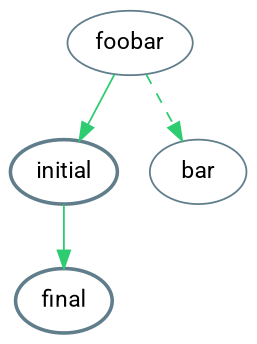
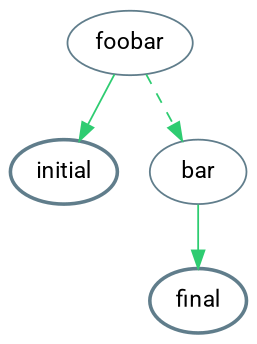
edge "initial" -> "final": now "bar" -> "final"
